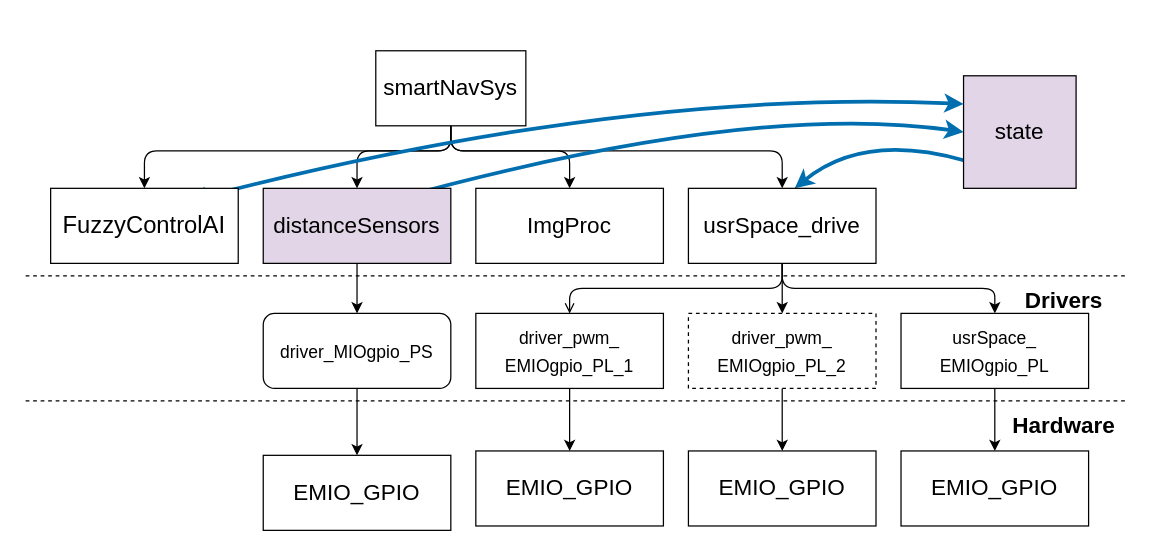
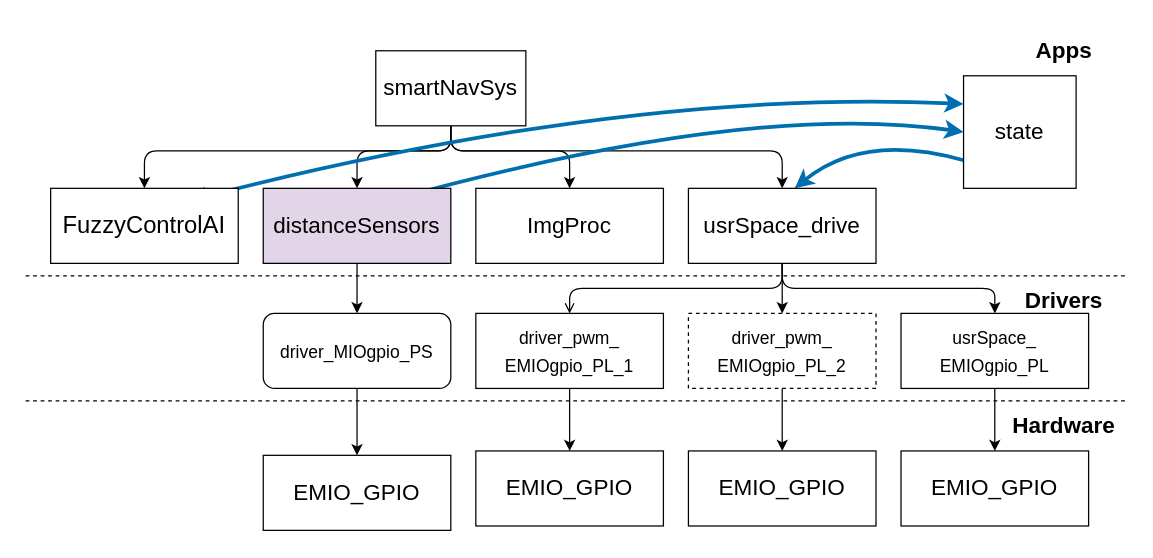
node "Apps": added
node "state": fillcolor #e1d5e7 -> #ffffff
